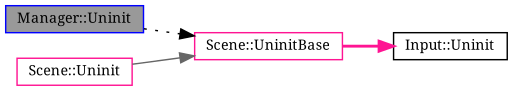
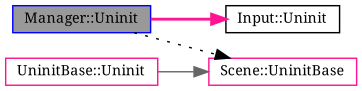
edge "Scene::UninitBase" -> "Input::Uninit": now "Manager::Uninit" -> "Input::Uninit"
node "Scene::Uninit": label "Scene::Uninit" -> "UninitBase::Uninit"
